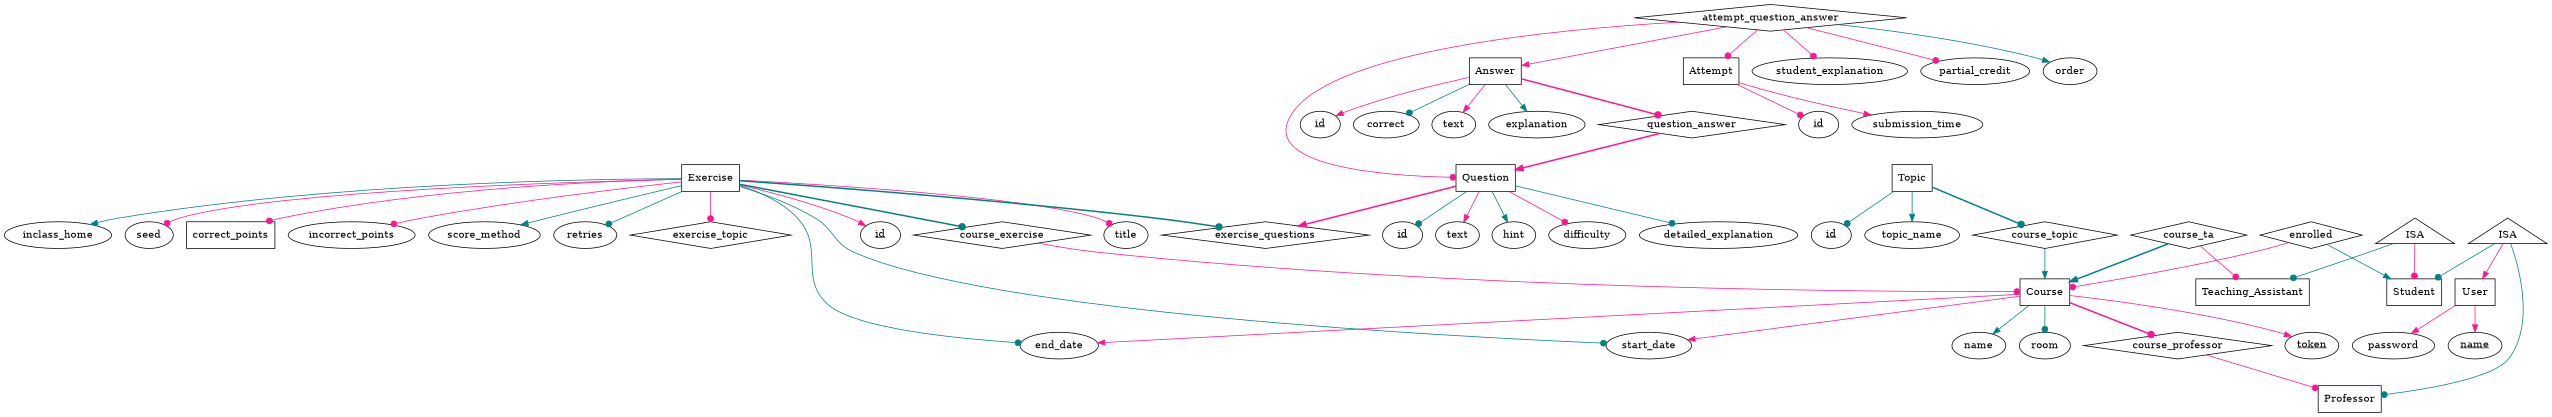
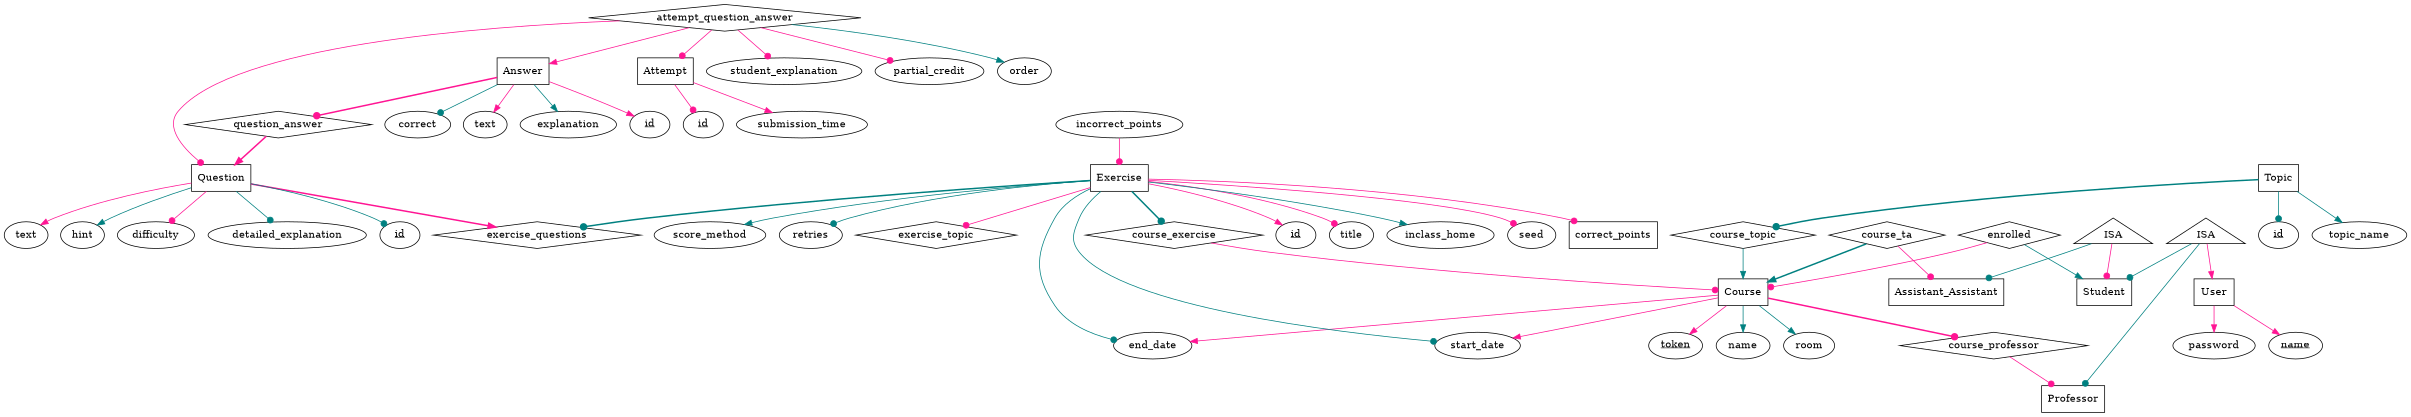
edge "Exercise" -> "incorrect_points": reversed
node "Teaching_Assistant": label "Teaching_Assistant" -> "Assistant_Assistant"
edge "Course" -> "room": arrowhead dot -> normal
